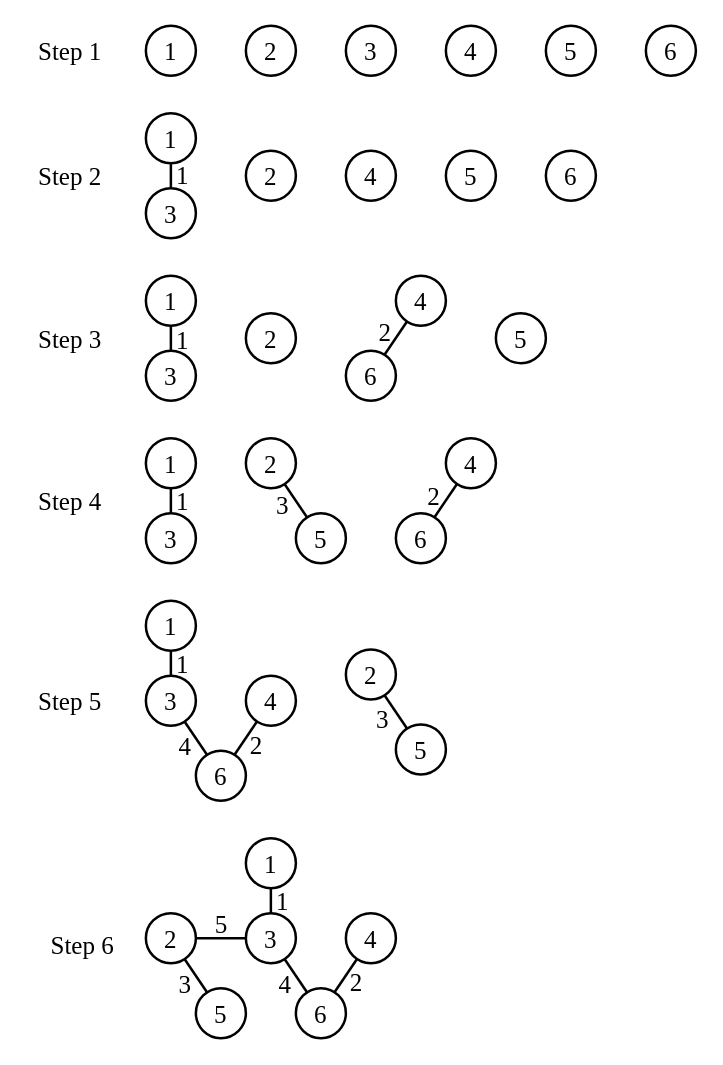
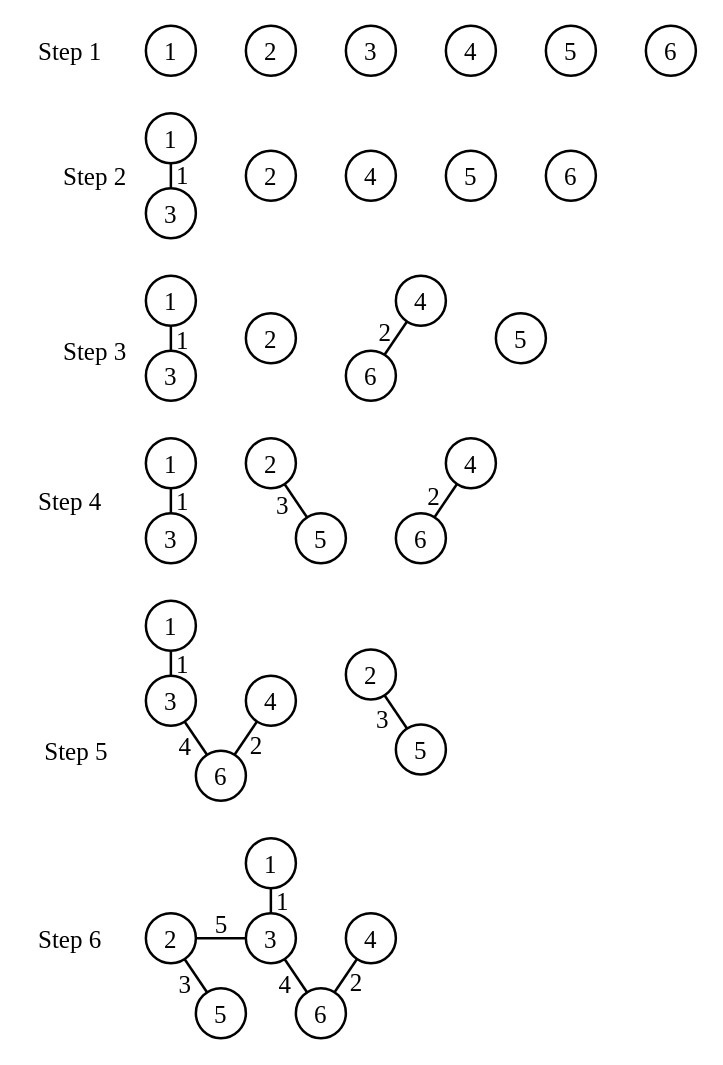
node "Step 2": moved (69, 176) -> (94, 176)
node "Step 3": moved (69, 338) -> (94, 351)
node "Step 5": moved (69, 701) -> (76, 751)
node "Step 6": moved (82, 944) -> (69, 938)
